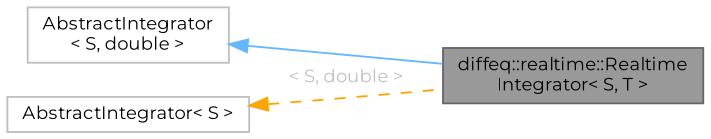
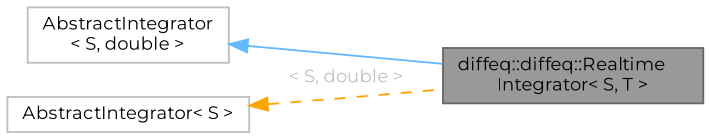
node "diffeq::realtime::Realtime Integrator< S, T >": label "diffeq::realtime::Realtime Integrator< S, T >" -> "diffeq::diffeq::Realtime Integrator< S, T >"
